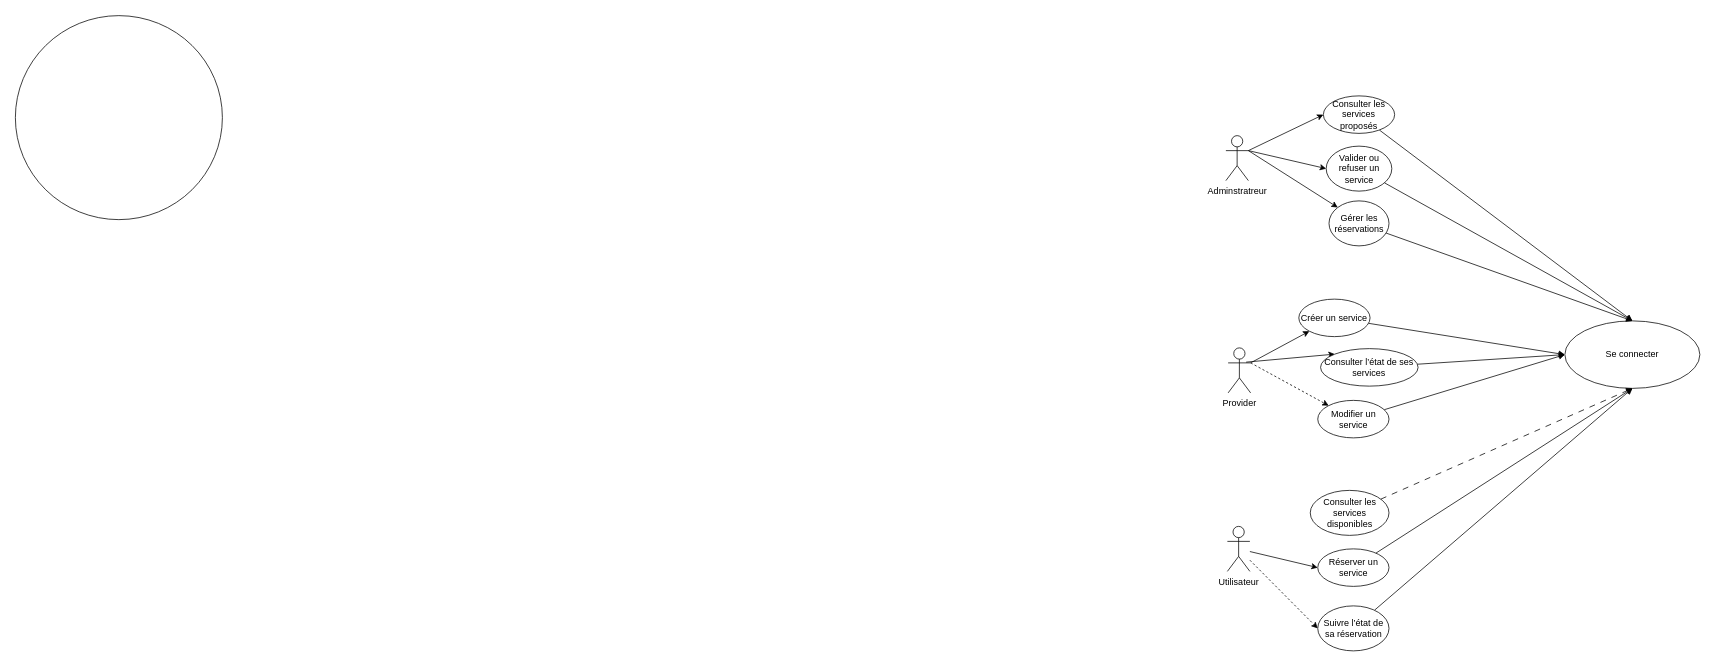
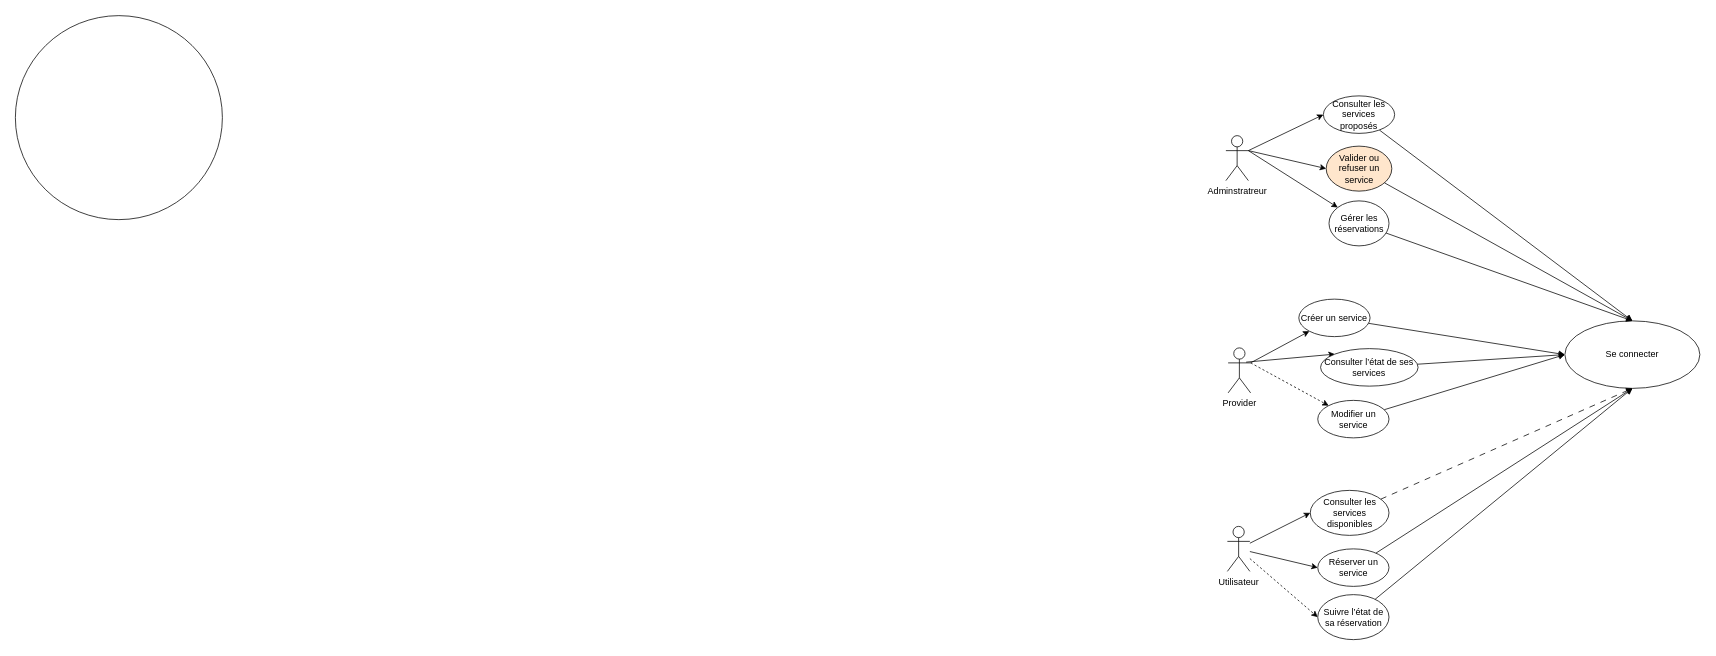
node "Valider ou refuser un service": fillcolor #ffffff -> #ffe6cc
edge "Utilisateur" -> "Consulter les services disponibles": added
node "Suivre l’état de sa réservation": moved (1353, 628) -> (1353, 617)
